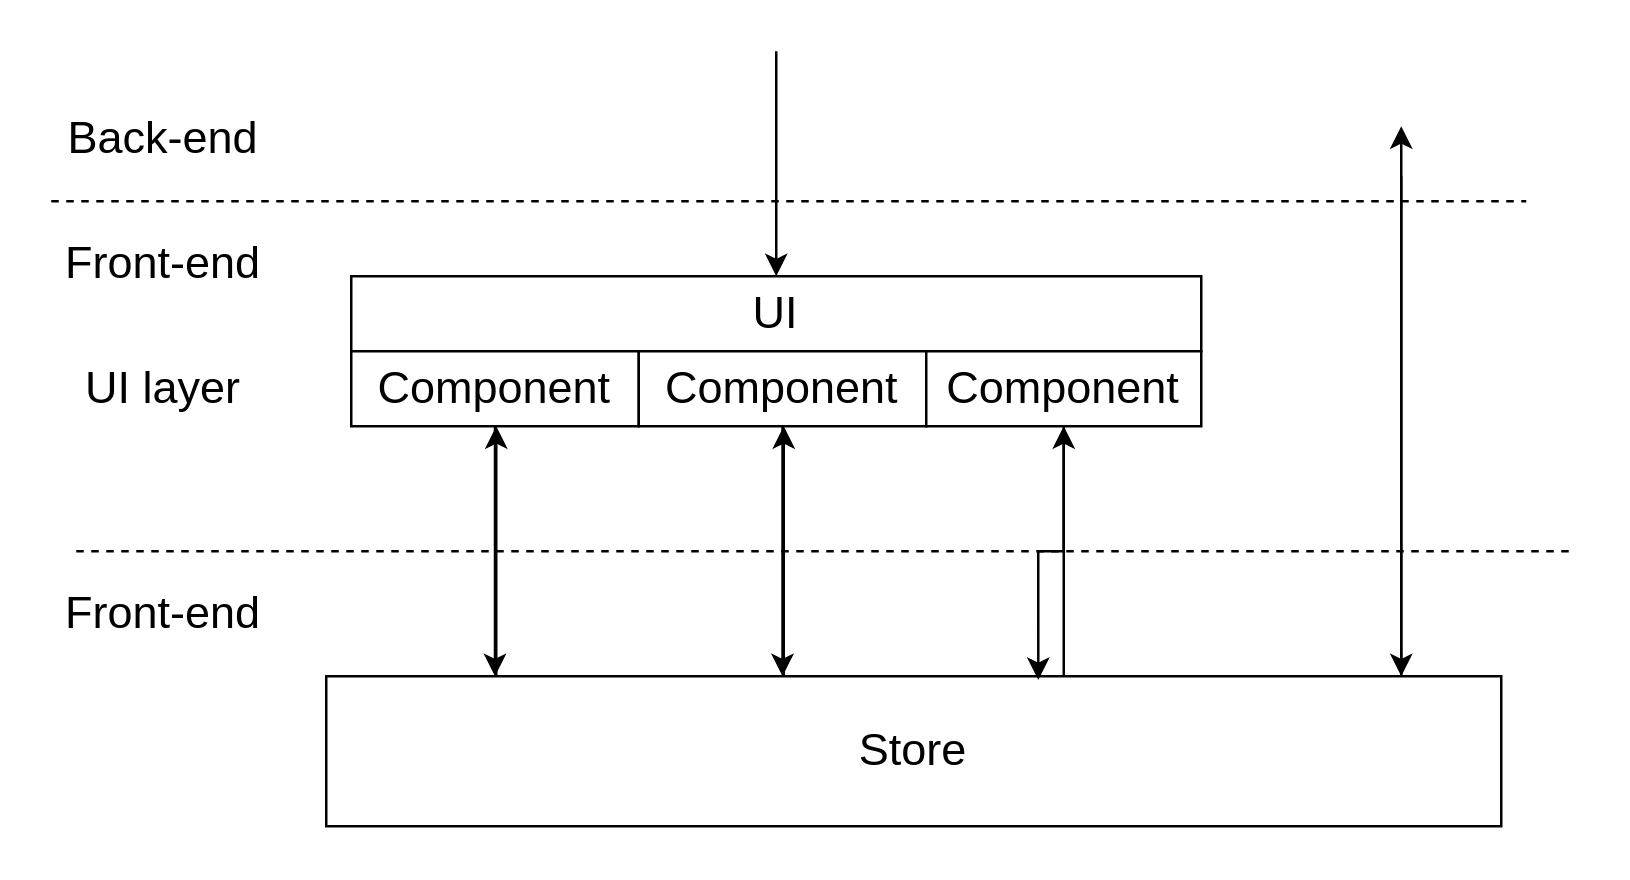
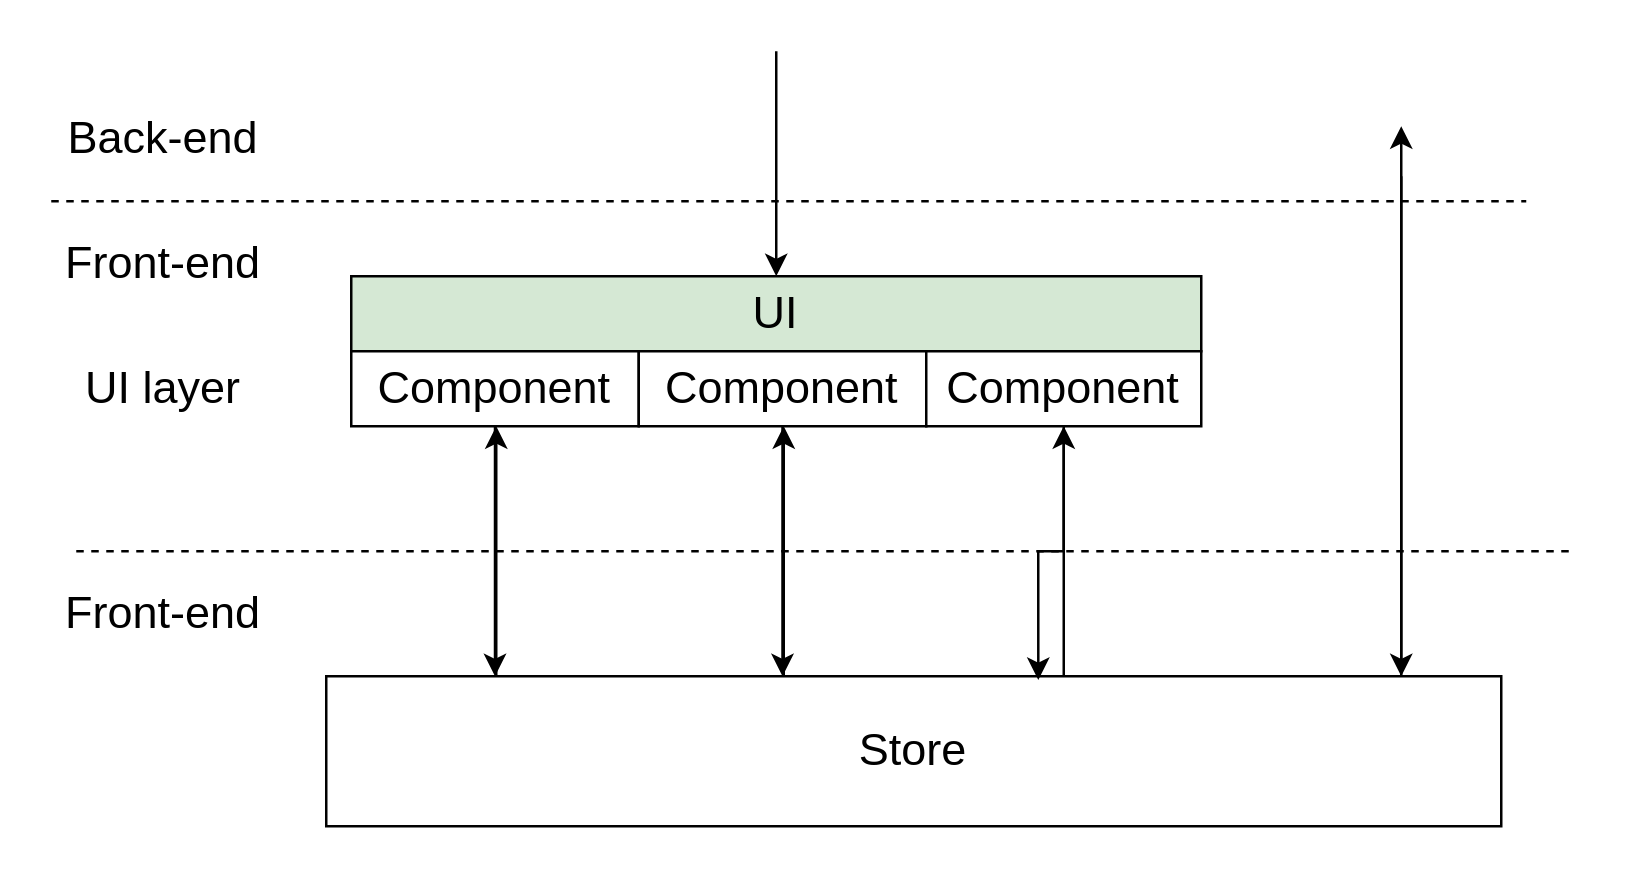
node "UI": fillcolor #ffffff -> #d5e8d4
